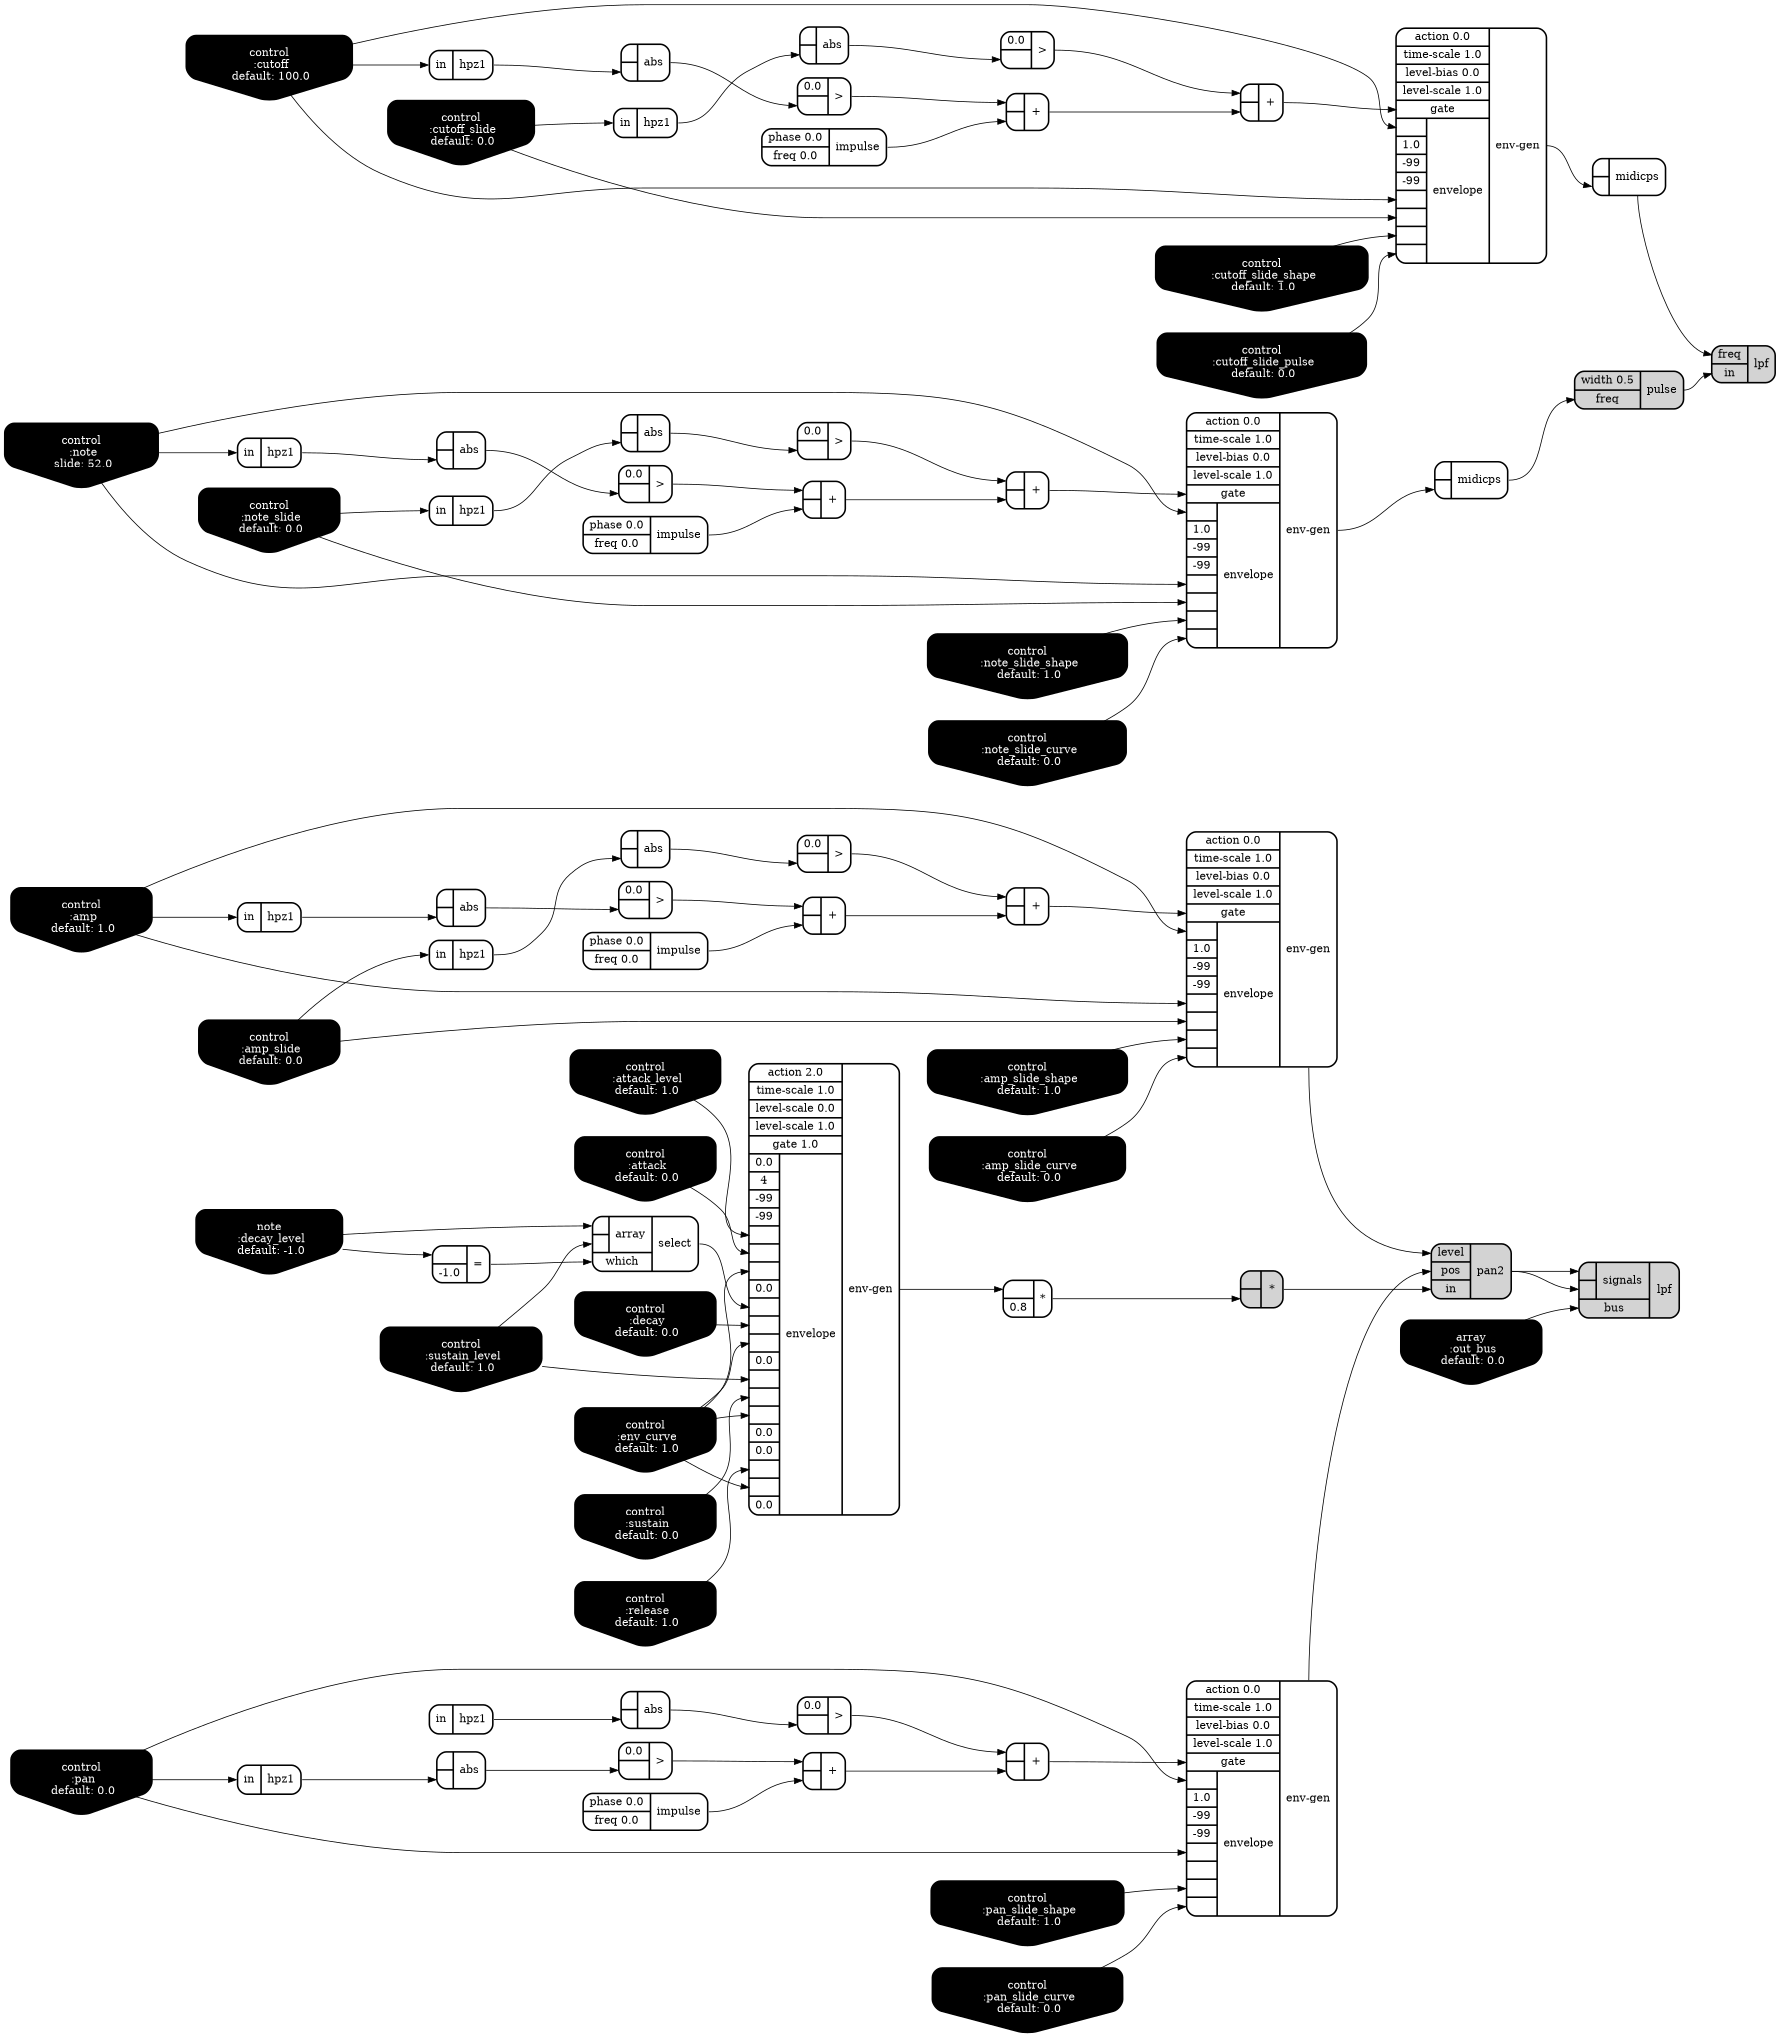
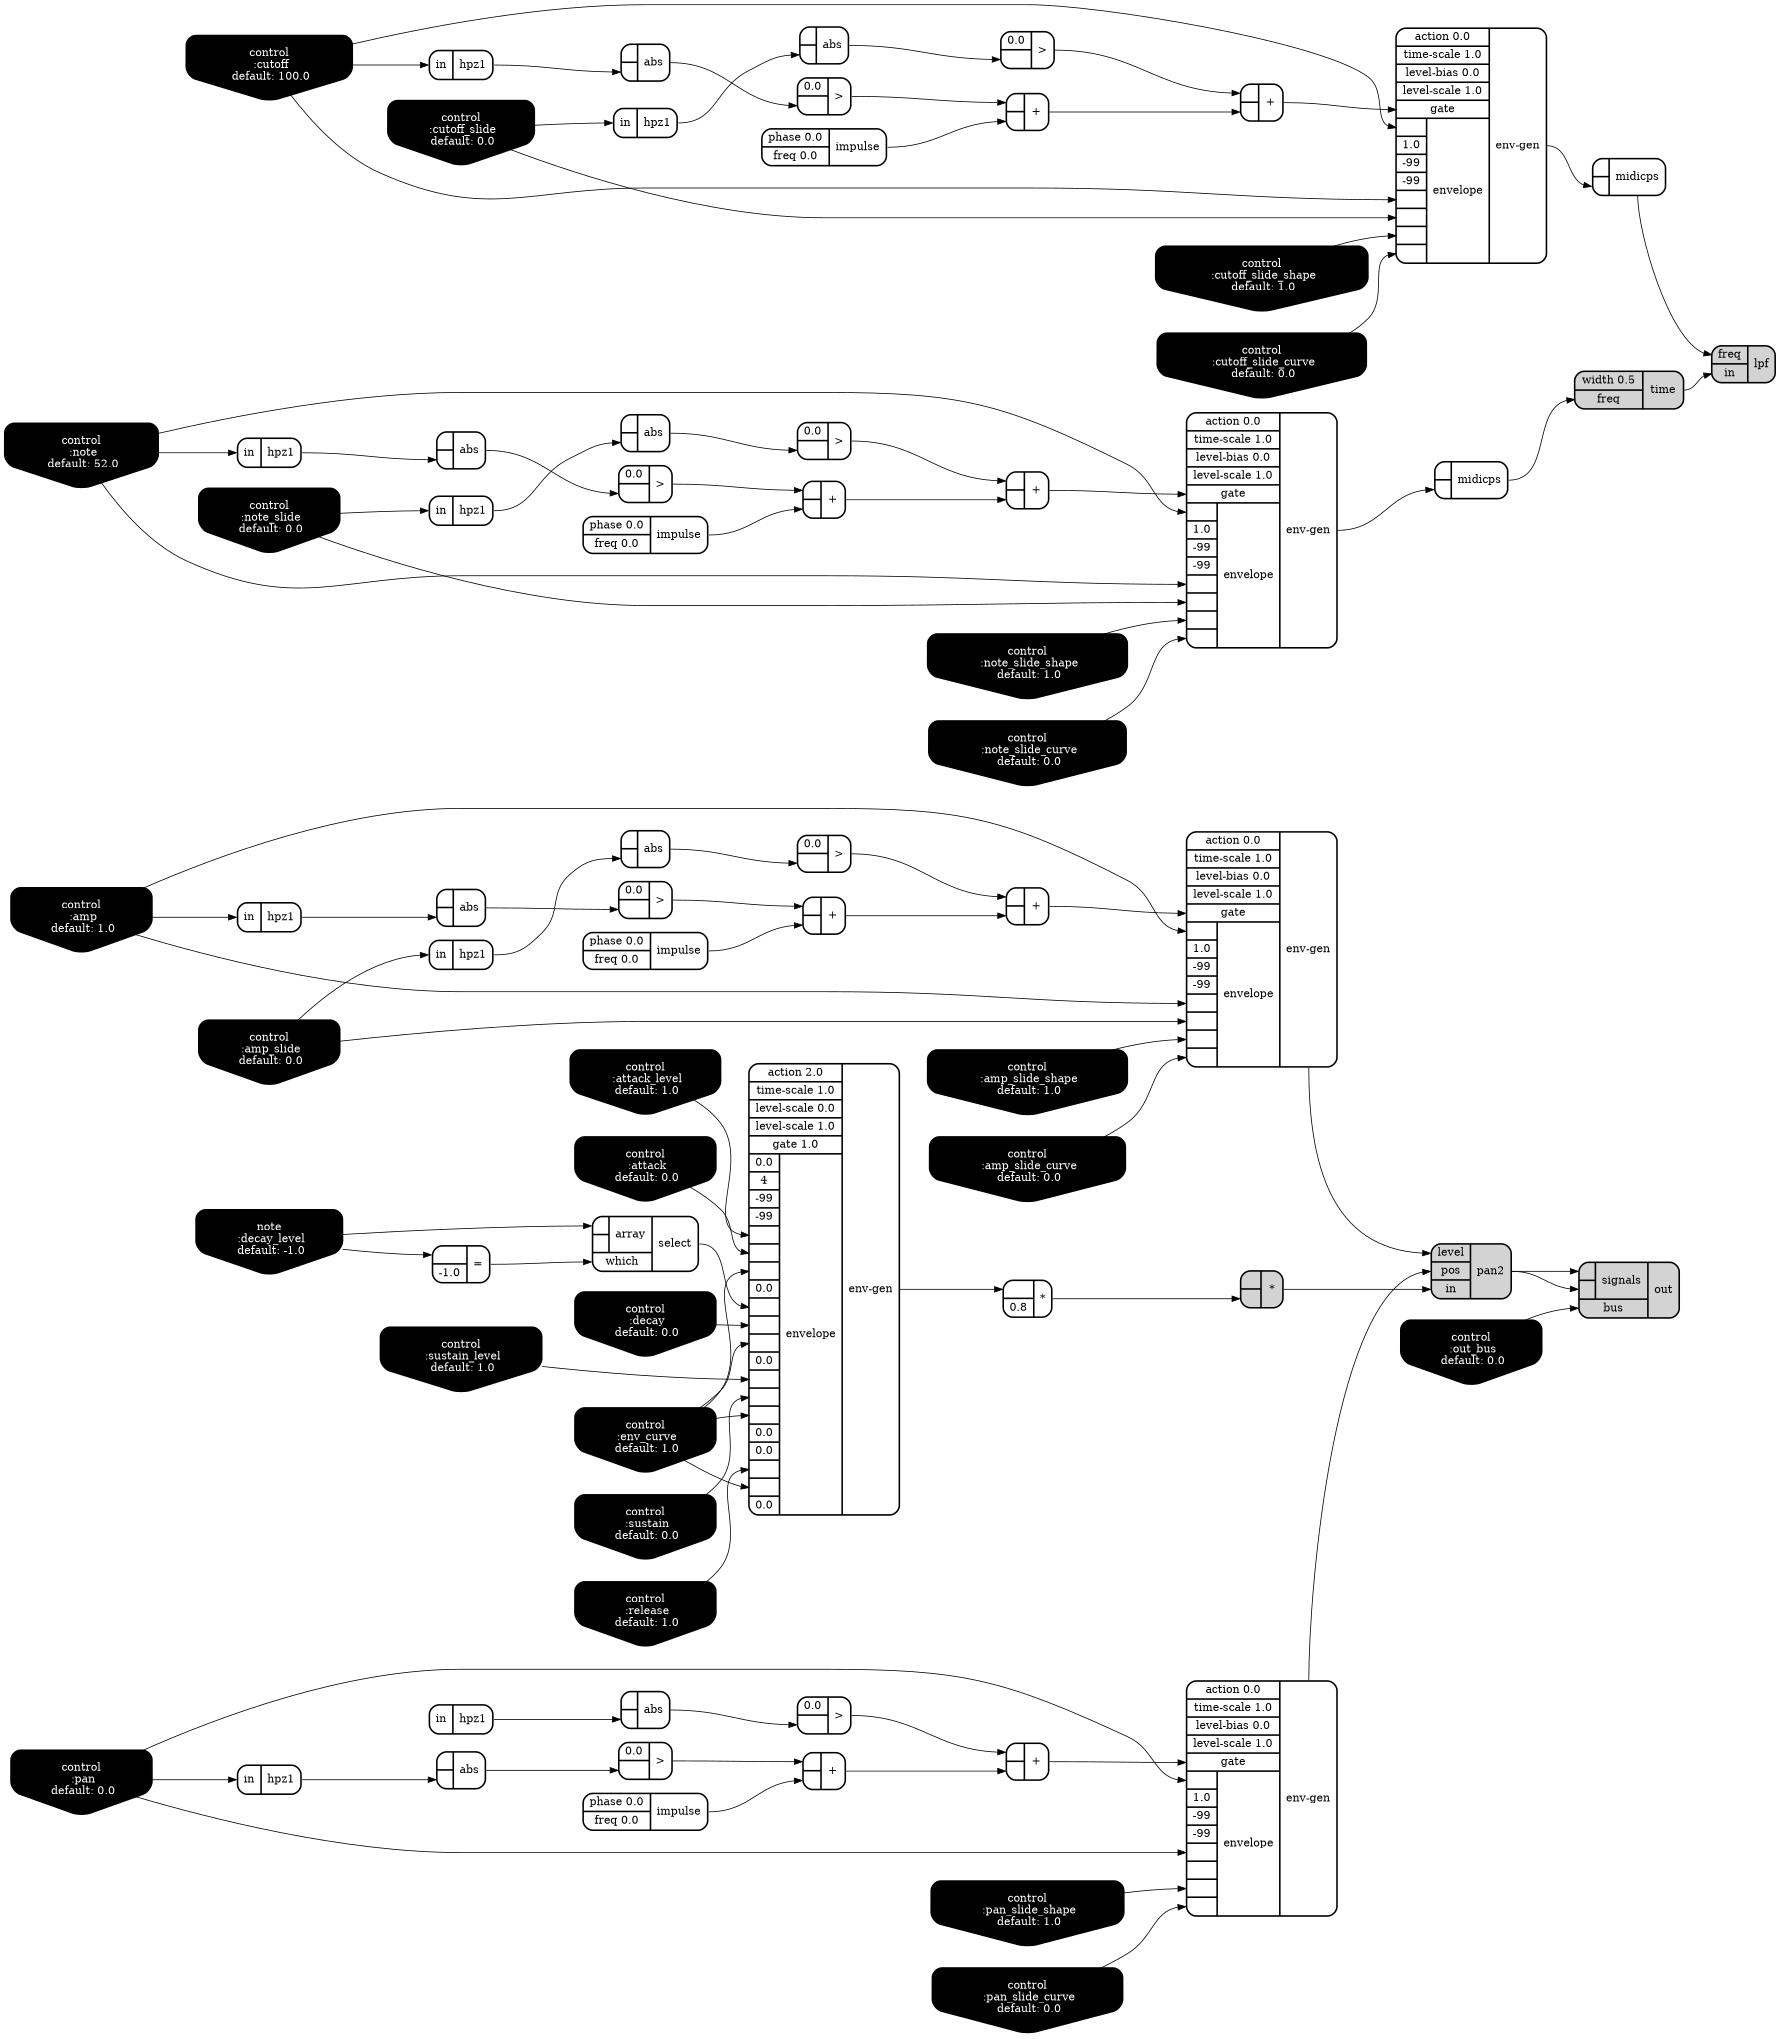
node "control :cutoff_slide_pulse default: 0.0": label "control :cutoff_slide_pulse default: 0.0" -> "control :cutoff_slide_curve default: 0.0"
node "width 0.5": text "pulse" -> "time"
node "control :note slide: 52.0": label "control :note slide: 52.0" -> "control :note default: 52.0"
edge "control :sustain_level default: 1.0" -> "array": removed
node "signals": text "lpf" -> "out"
node "array :out_bus default: 0.0": label "array :out_bus default: 0.0" -> "control :out_bus default: 0.0"
